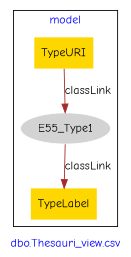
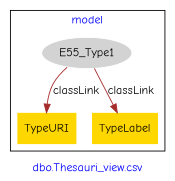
edge "TypeURI" -> "E55_Type1": reversed
